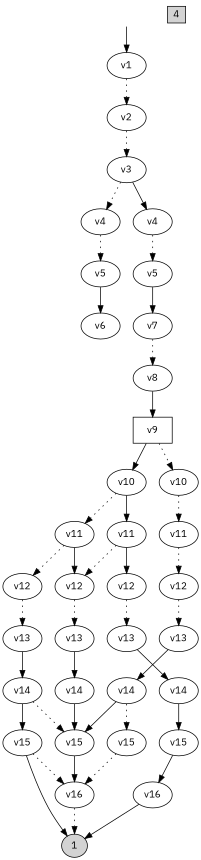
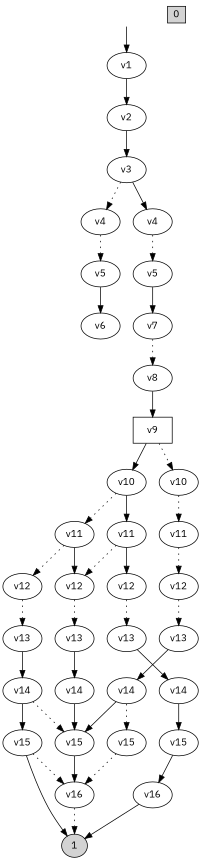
node "4": label "4" -> "0"
edge "v1" -> "v2": style dotted -> filled
edge "v2" -> "v3": style dotted -> filled
